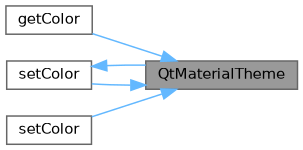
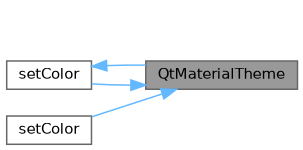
node "getColor": removed
